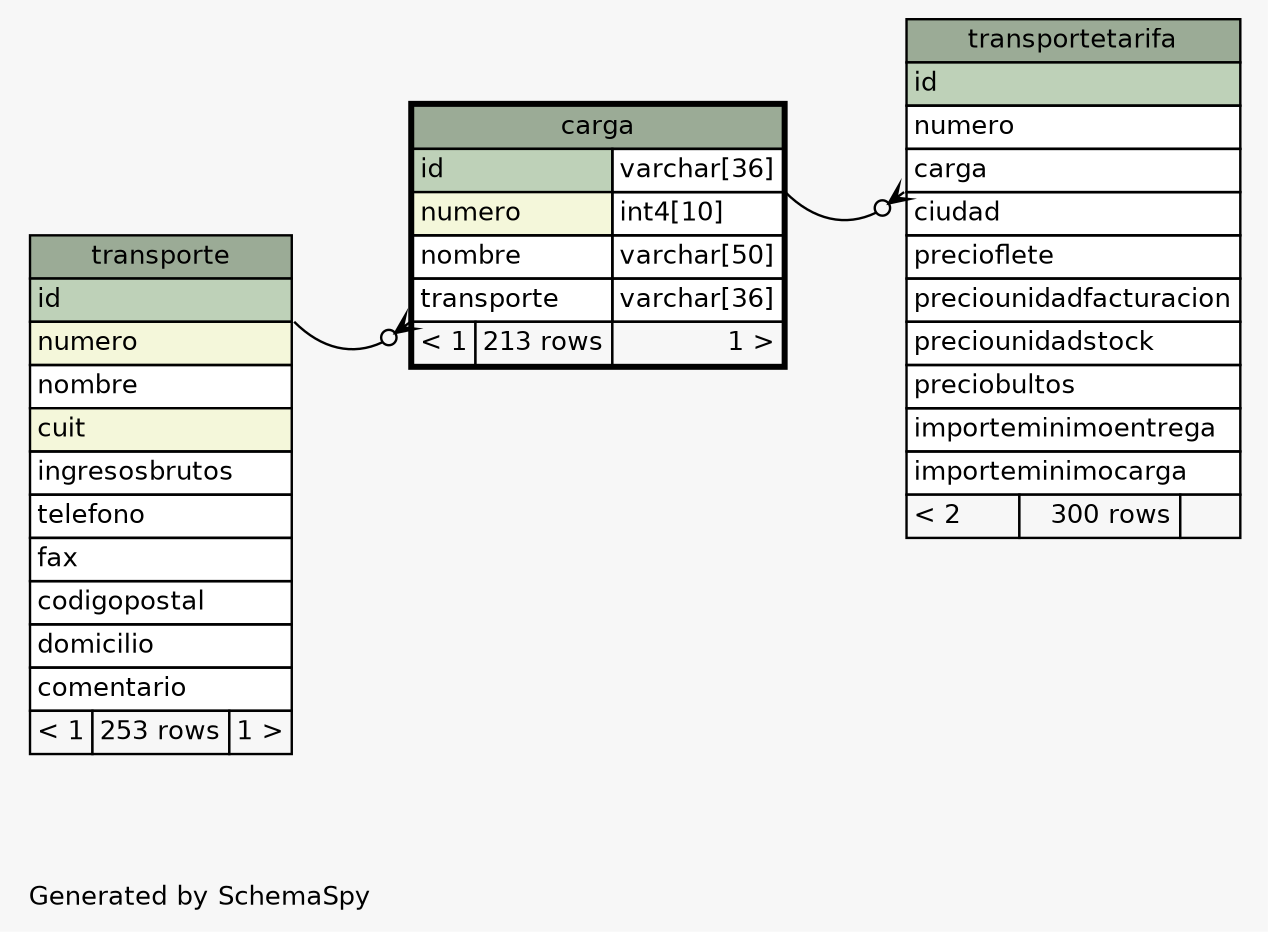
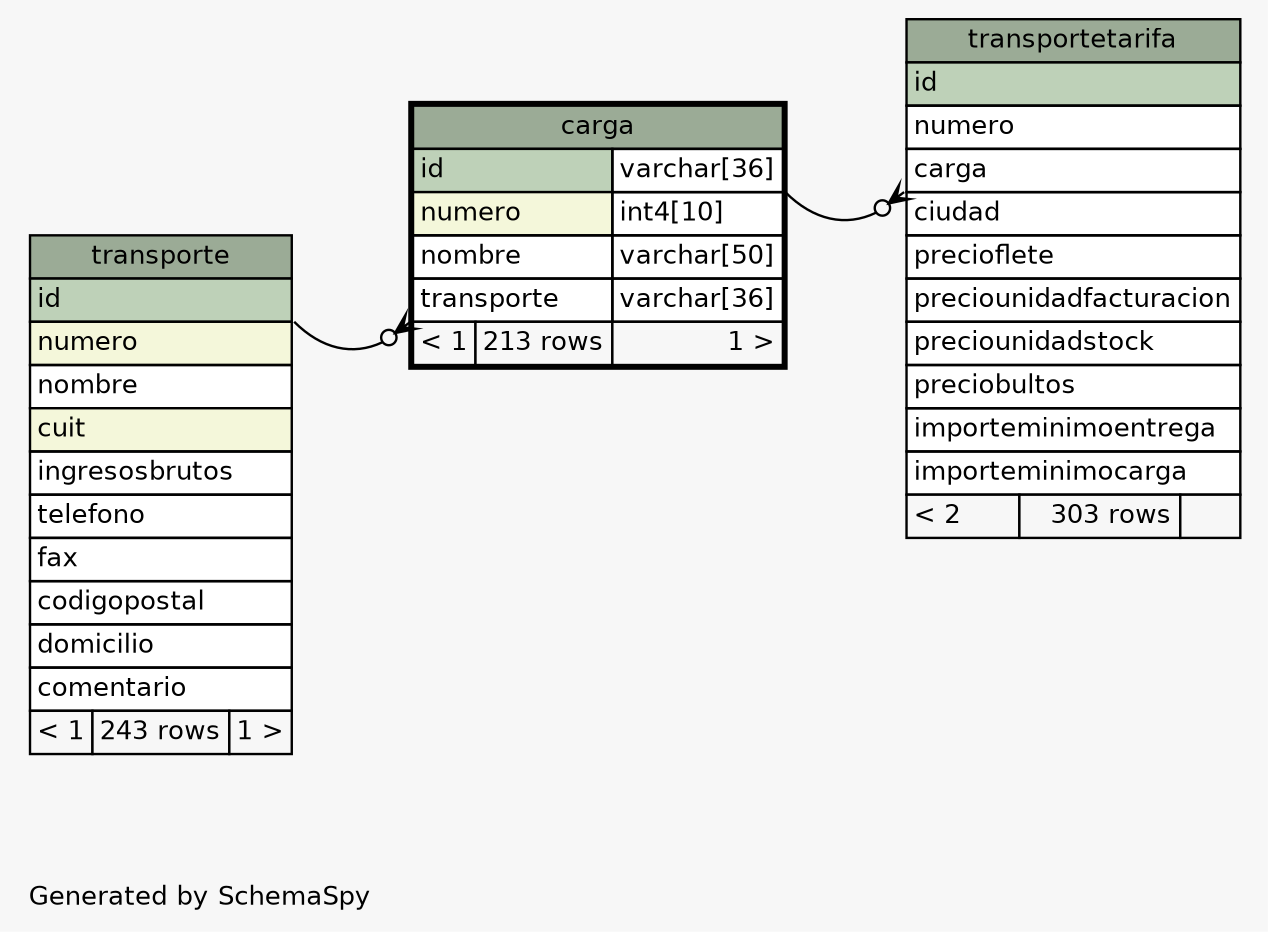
node "transportetarifa": text "300 rows" -> "303 rows"
node "transporte": text "253 rows" -> "243 rows"
